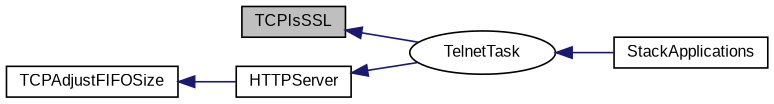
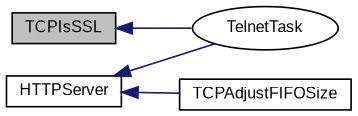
node "StackApplications": removed
edge "HTTPServer" -> "TCPAdjustFIFOSize": reversed
